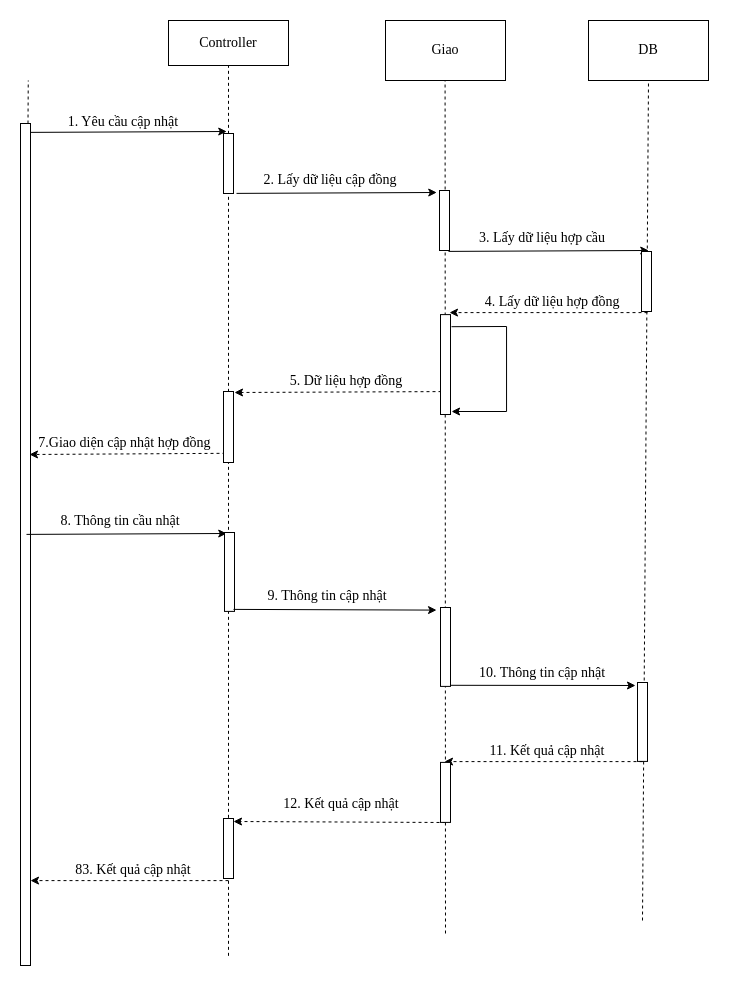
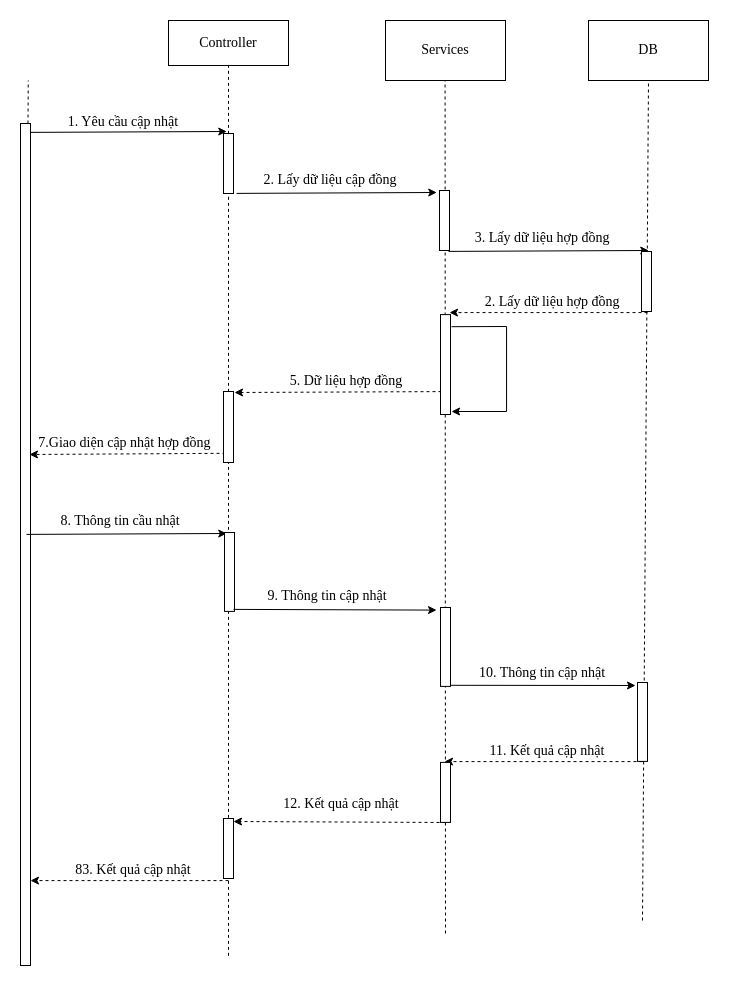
node "Giao": label "Giao" -> "Services"
node "3. Lấy dữ liệu hợp cầu": label "3. Lấy dữ liệu hợp cầu" -> "3. Lấy dữ liệu hợp đồng"
node "4. Lấy dữ liệu hợp đồng": label "4. Lấy dữ liệu hợp đồng" -> "2. Lấy dữ liệu hợp đồng"
